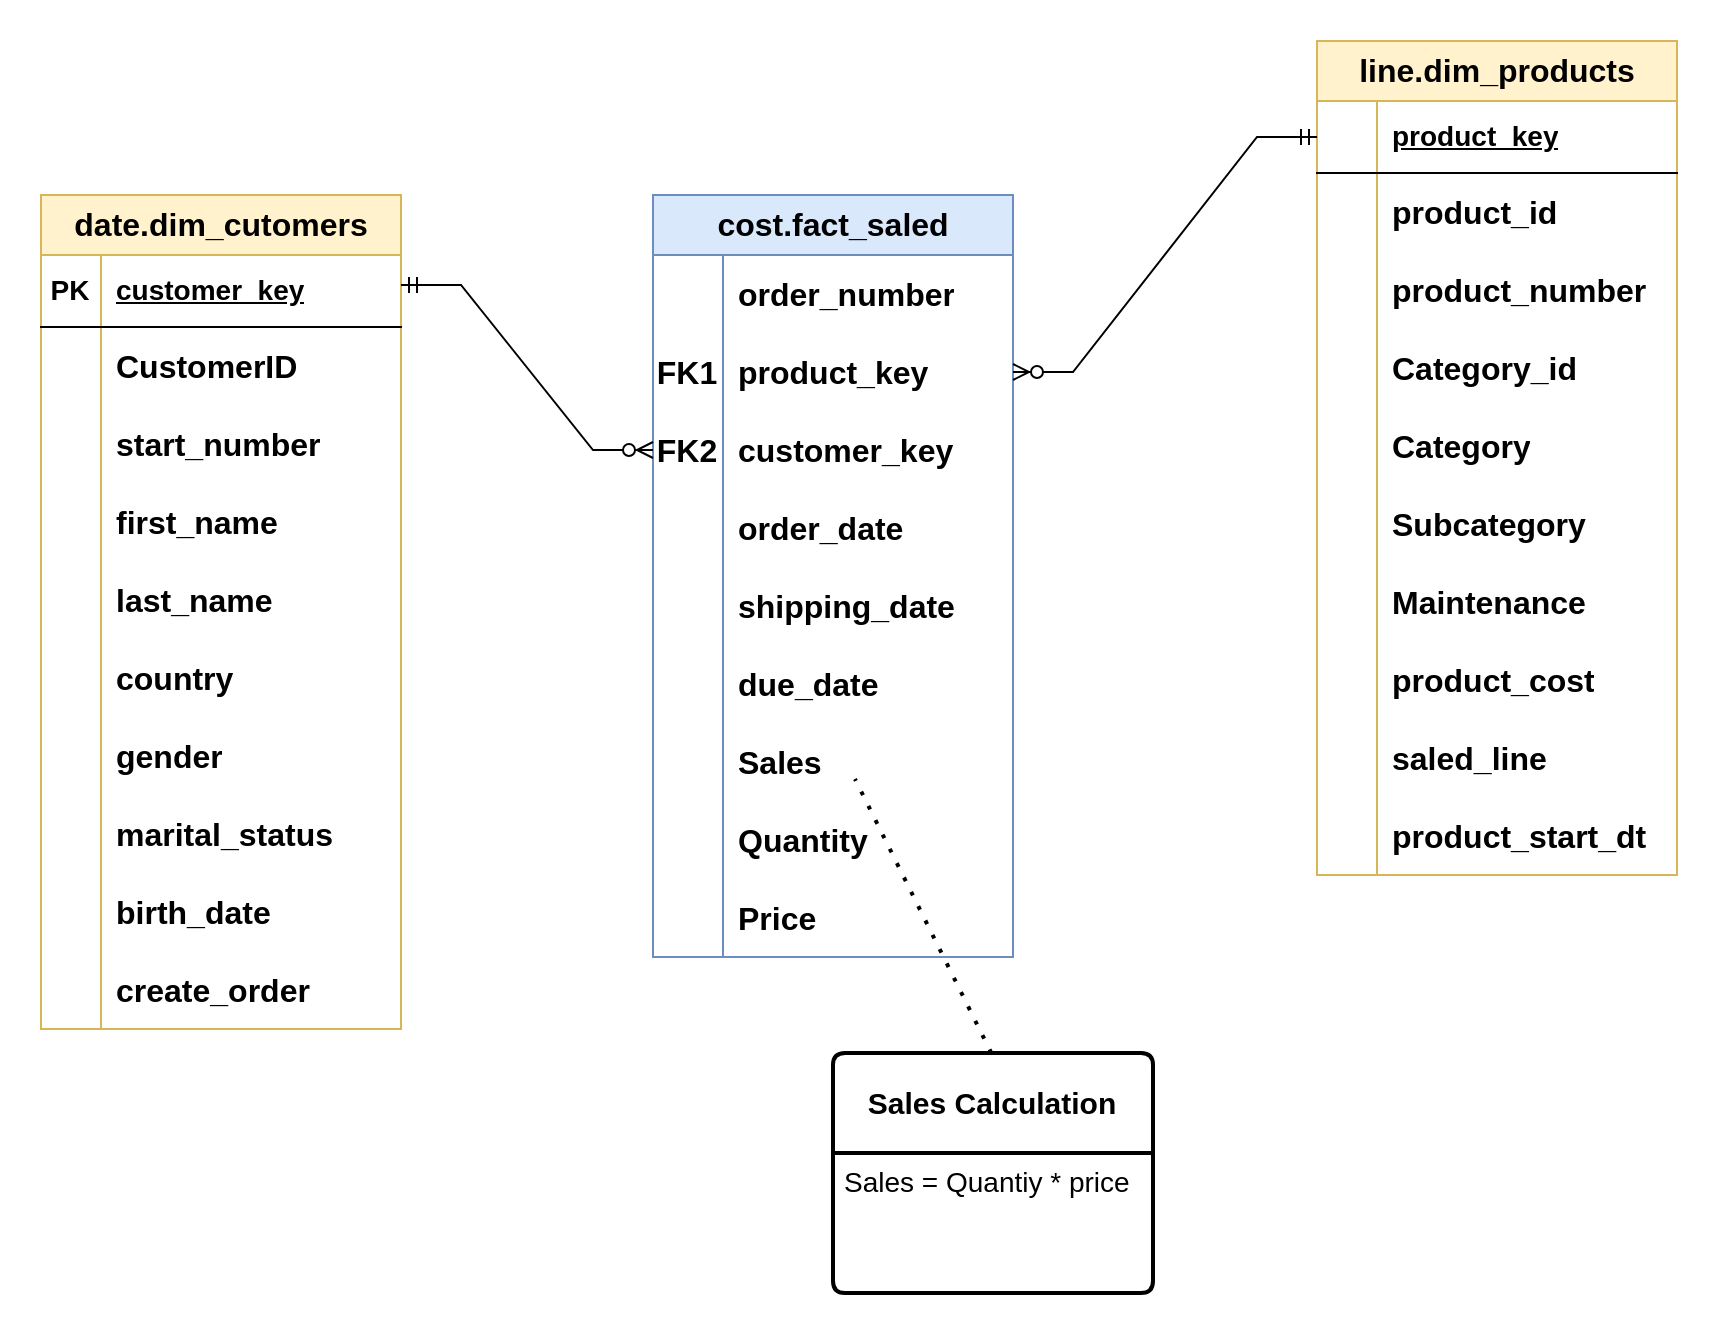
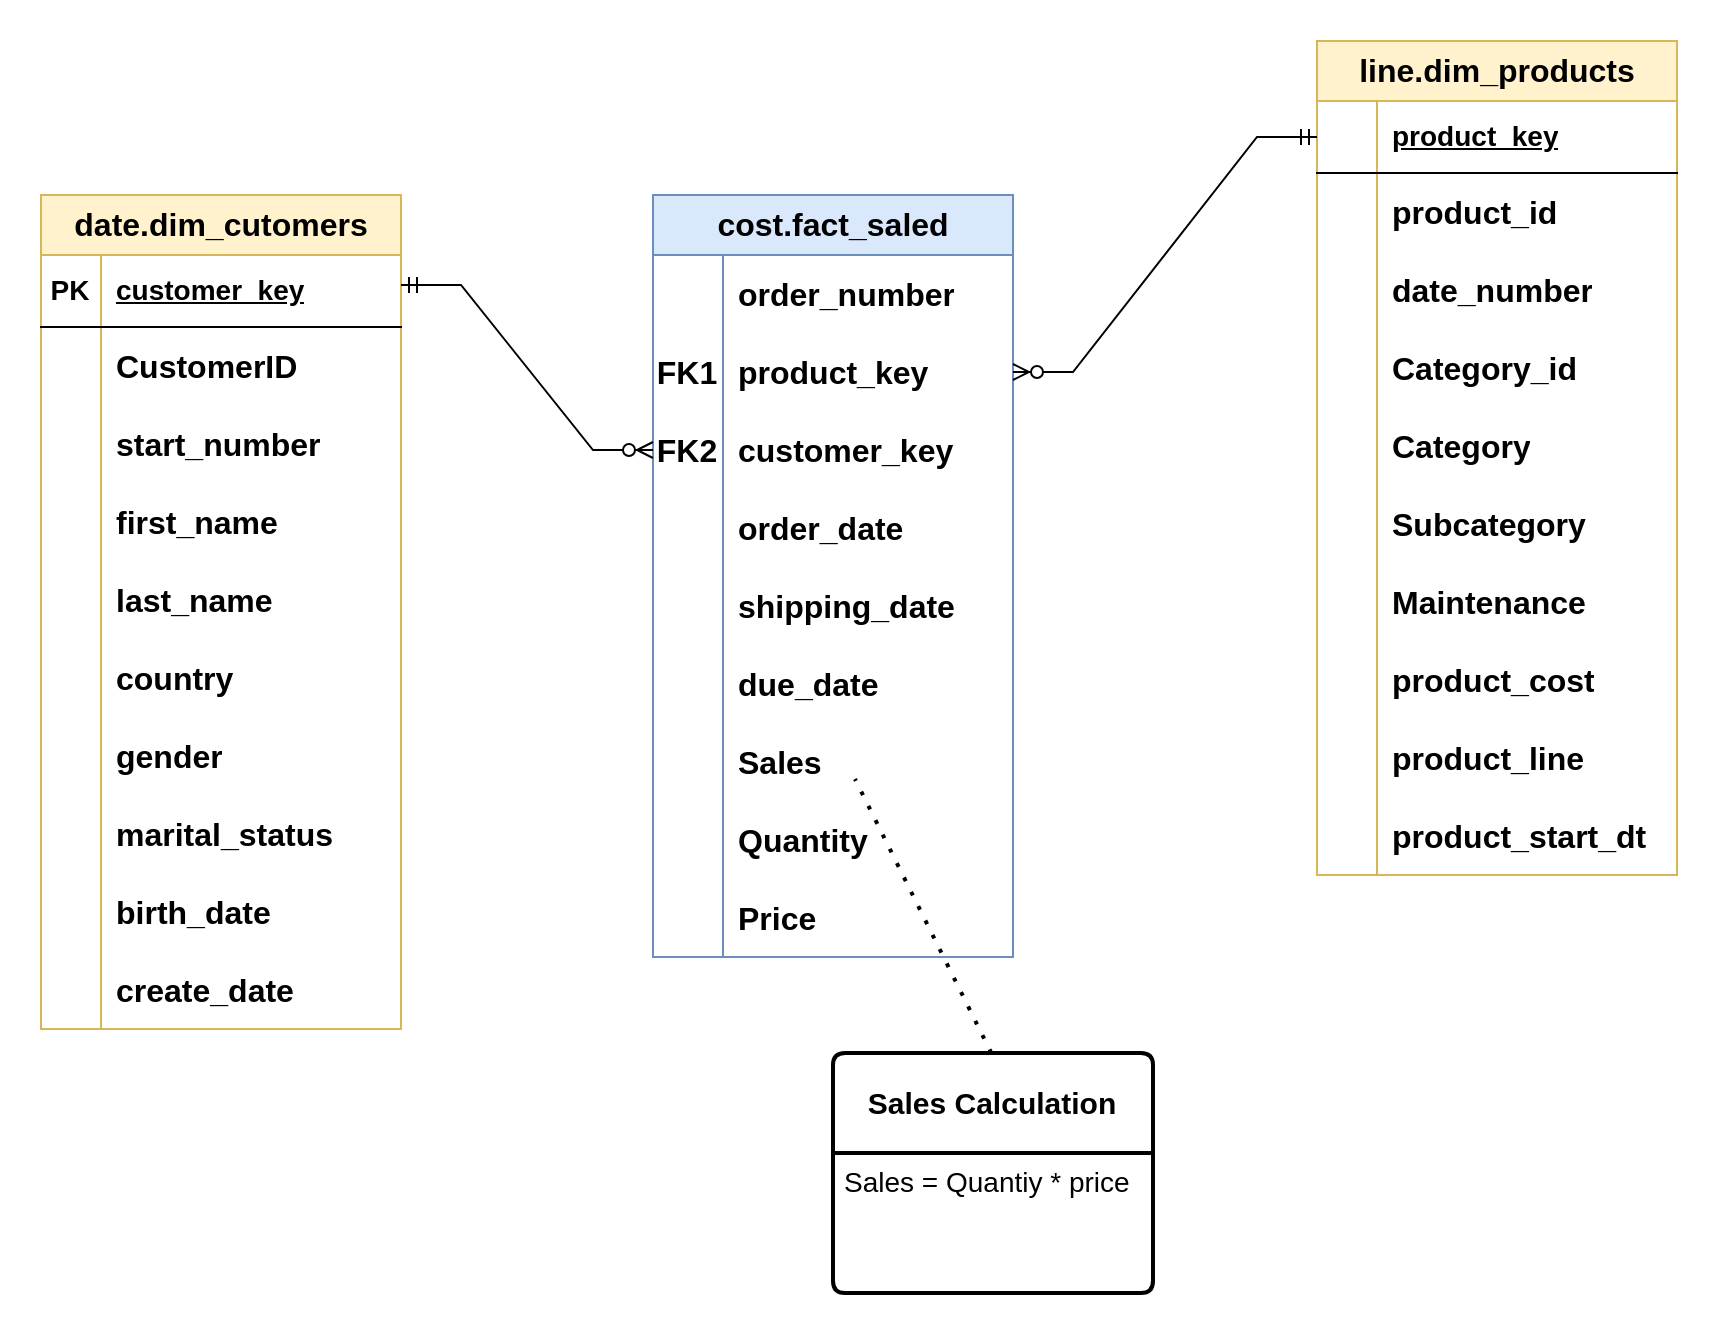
node "product_number": label "product_number" -> "date_number"
node "saled_line": label "saled_line" -> "product_line"
node "create_order": label "create_order" -> "create_date"
